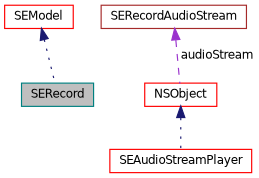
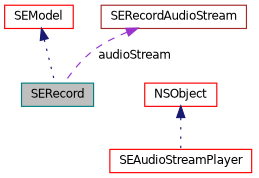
edge "NSObject" -> "SERecordAudioStream": now "SERecord" -> "SERecordAudioStream"
